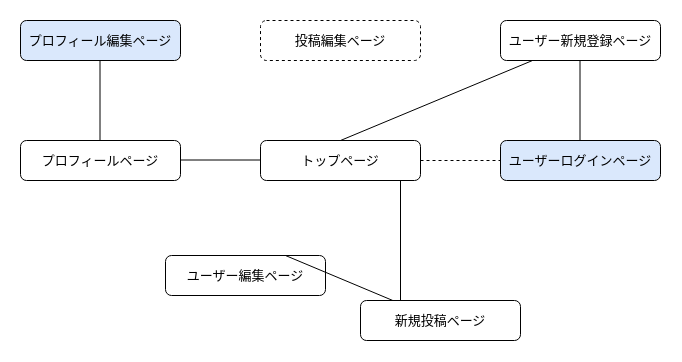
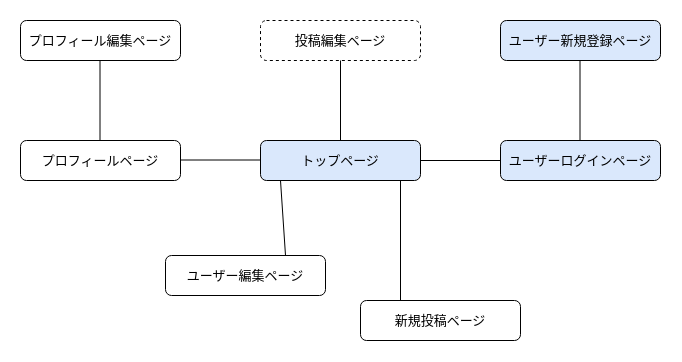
node "プロフィール編集ページ": fillcolor #dae8fc -> #ffffff
node "ユーザー新規登録ページ": fillcolor #ffffff -> #dae8fc
edge "ユーザー新規登録ページ" -- "トップページ": now "投稿編集ページ" -- "トップページ"
node "トップページ": fillcolor #ffffff -> #dae8fc
edge "トップページ" -- "ユーザーログインページ": style dashed -> solid
edge "ユーザー編集ページ" -- "新規投稿ページ": now "ユーザー編集ページ" -- "トップページ"
